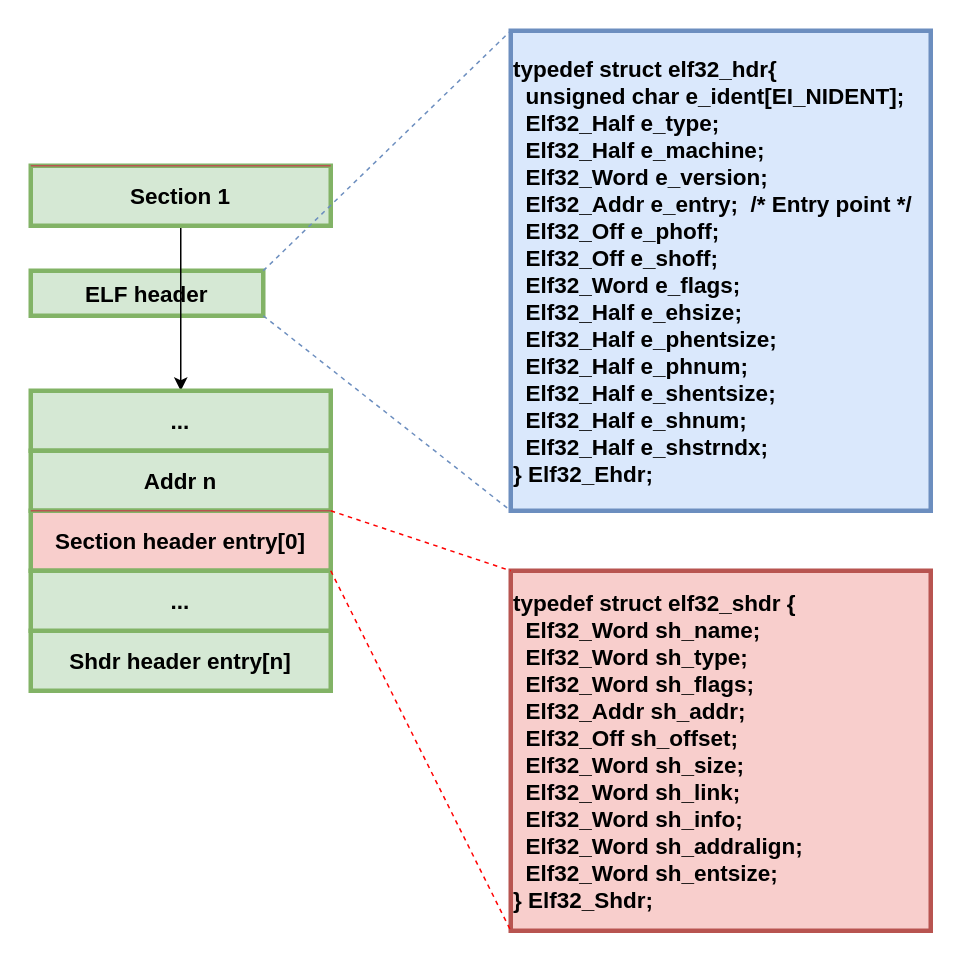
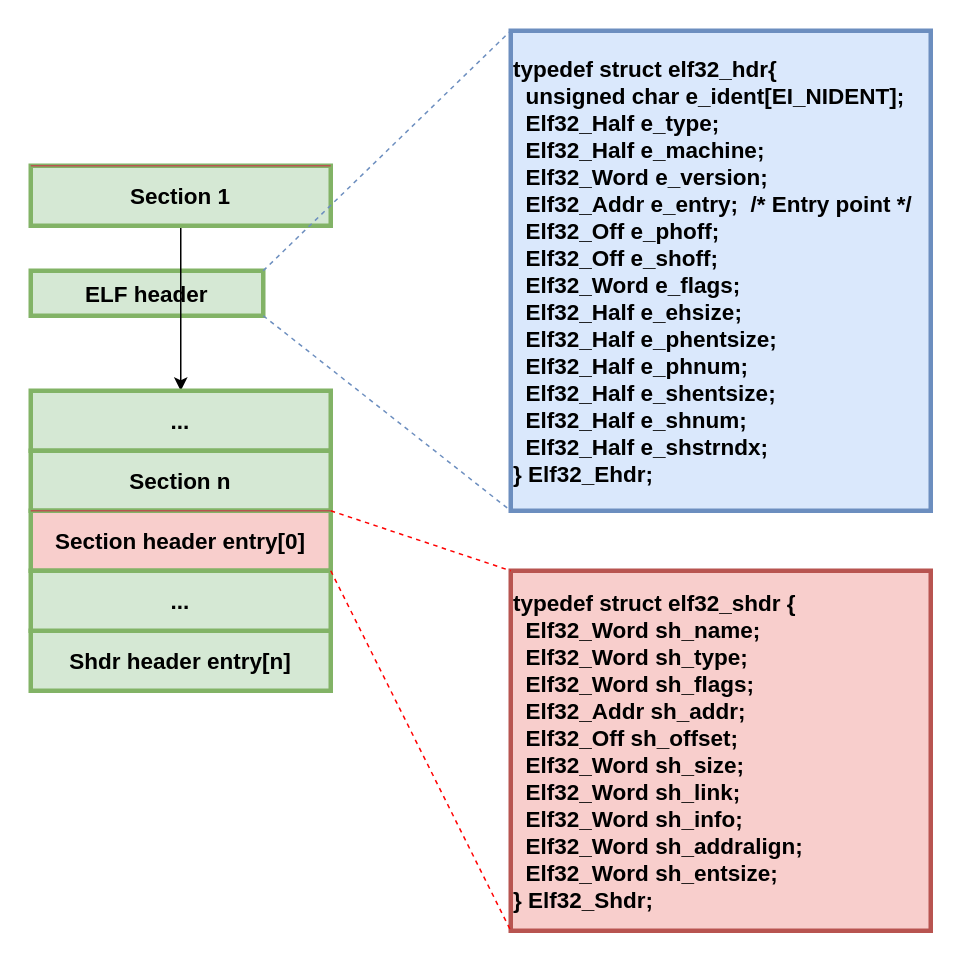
node "Addr n": label "Addr n" -> "Section n"
